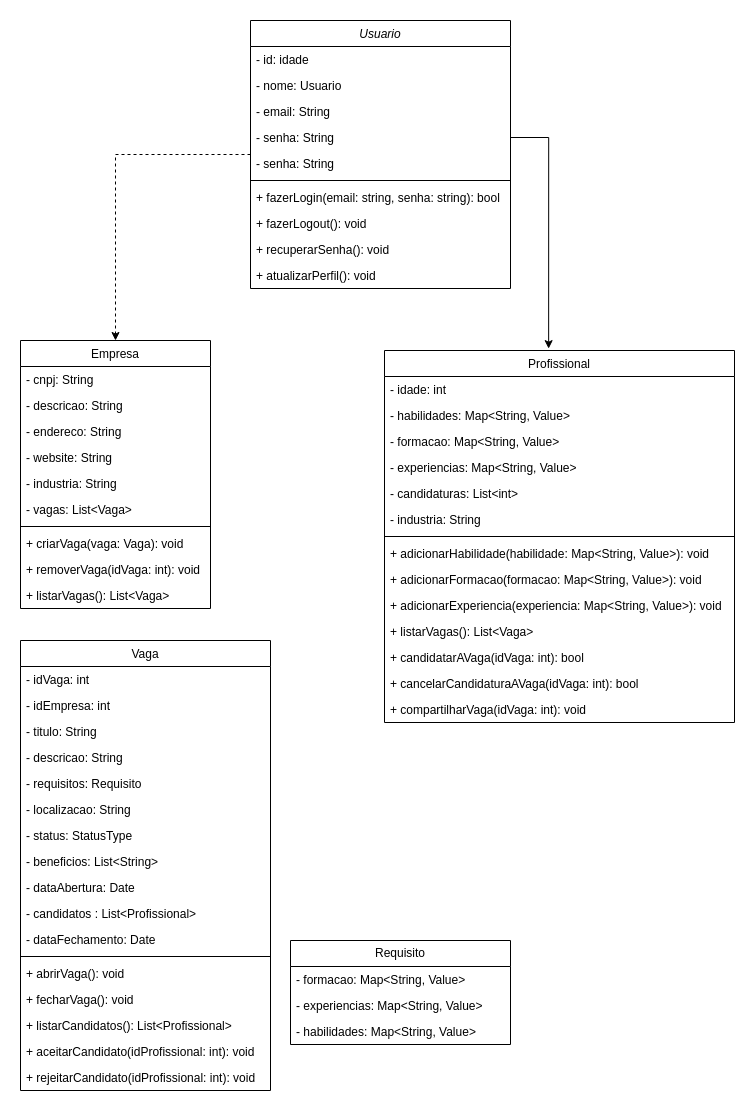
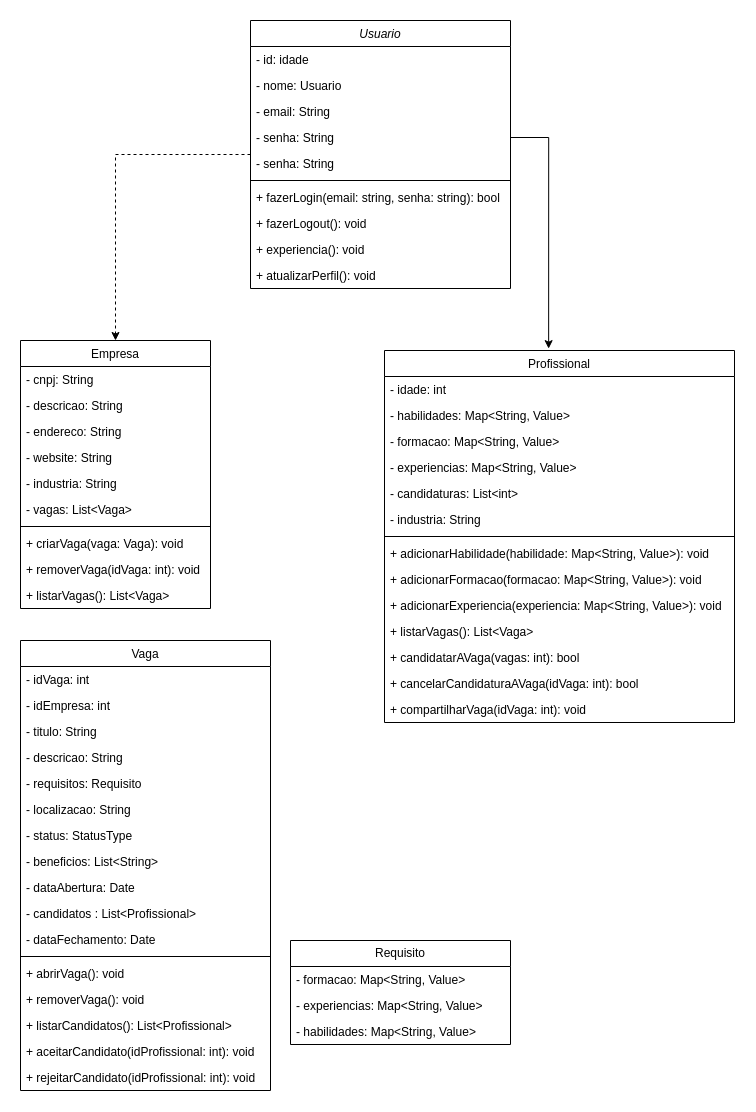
node "+ recuperarSenha(): void": label "+ recuperarSenha(): void" -> "+ experiencia(): void"
node "+ candidatarAVaga(idVaga: int): bool": label "+ candidatarAVaga(idVaga: int): bool" -> "+ candidatarAVaga(vagas: int): bool"
node "+ fecharVaga(): void": label "+ fecharVaga(): void" -> "+ removerVaga(): void"
